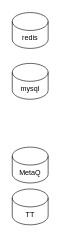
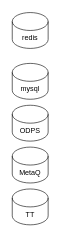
node "ODPS": added
